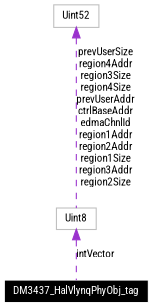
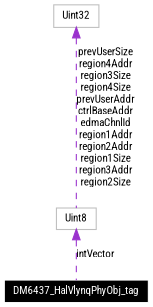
node "Uint52": label "Uint52" -> "Uint32"
node "DM3437_HalVlynqPhyObj_tag": label "DM3437_HalVlynqPhyObj_tag" -> "DM6437_HalVlynqPhyObj_tag"
